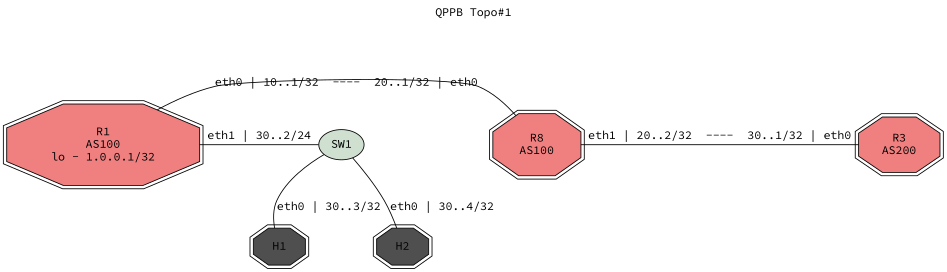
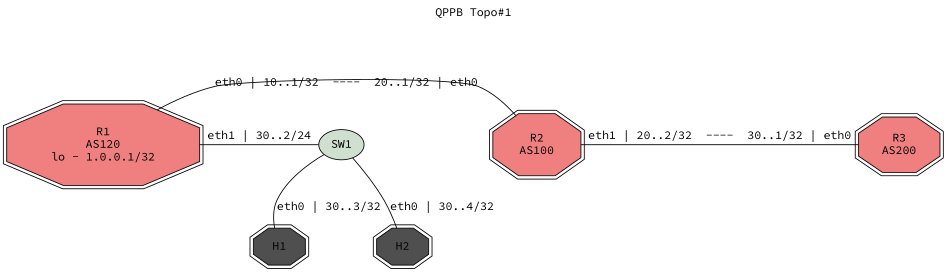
node "R1 AS100 lo - 1.0.0.1/32": label "R1 AS100 lo - 1.0.0.1/32" -> "R1 AS120 lo - 1.0.0.1/32"
node "R8 AS100": label "R8 AS100" -> "R2 AS100"
